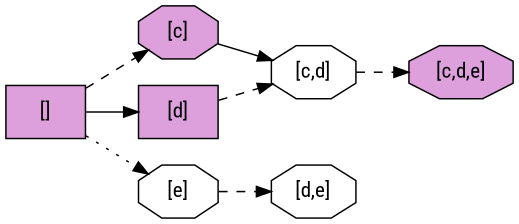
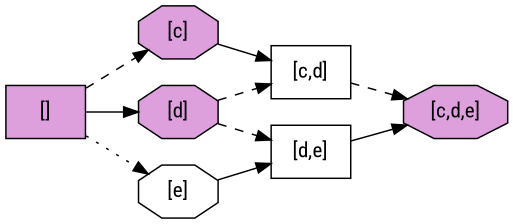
node "[c,d]": shape octagon -> box
node "[d]": shape box -> octagon
edge "[d]" -> "[d,e]": added
edge "[d,e]" -> "[c,d,e]": added
edge "[e]" -> "[d,e]": style dashed -> solid
node "[d,e]": shape octagon -> box
